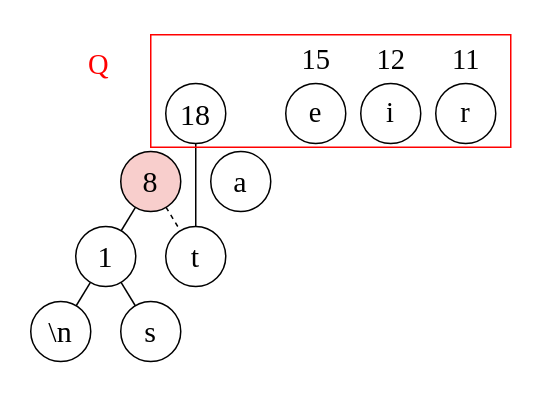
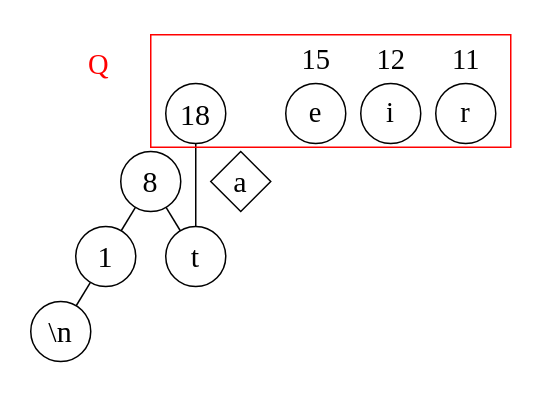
node "8": fillcolor #f8cecc -> #ffffff
node "a": shape ellipse -> diamond
edge "8" -- "t": style dashed -> solid
edge "1" -- "s": removed
node "s": removed
